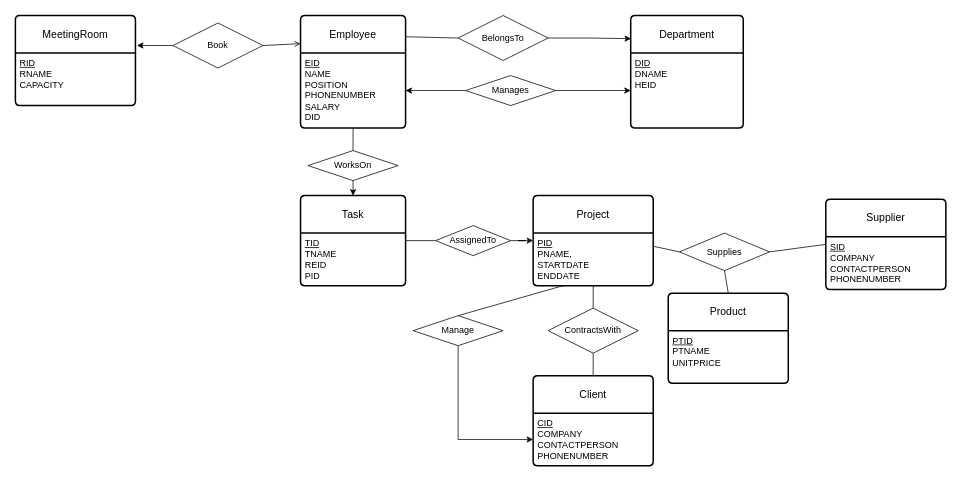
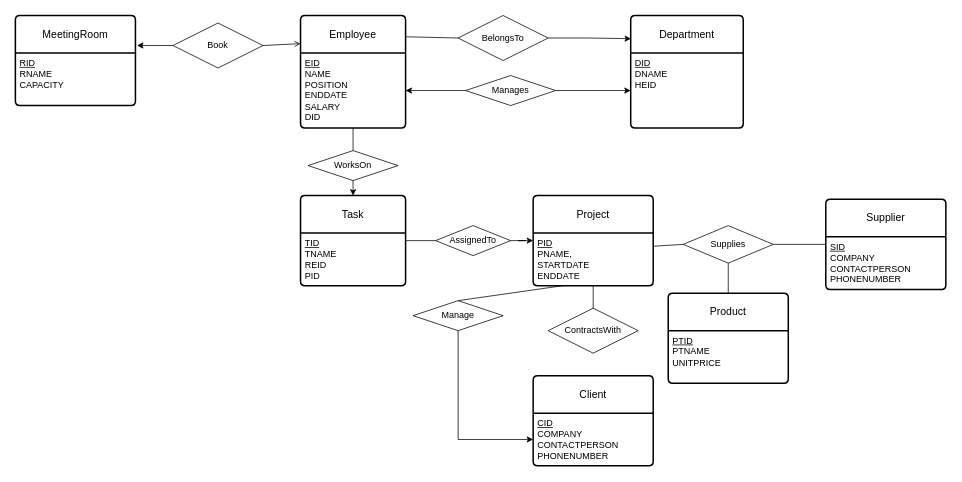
node "EID NAME POSITION PHONENUMBER SALARY DID": label "EID NAME POSITION PHONENUMBER SALARY DID" -> "EID NAME POSITION ENDDATE SALARY DID"
node "Supplies": moved (724, 252) -> (728, 244)
node "Manage": moved (458, 330) -> (458, 315)
edge "ContractsWith" -- "Client": removed
